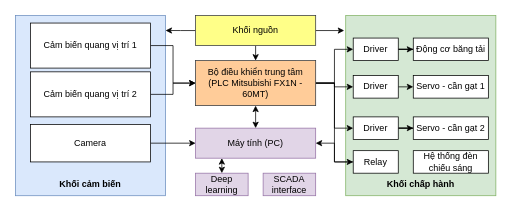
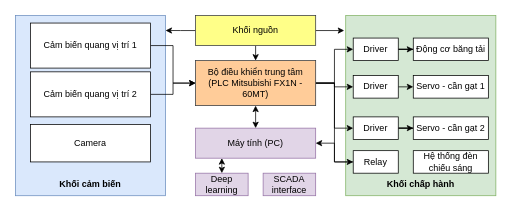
edge "Camera" -> "Máy tính (PC)": removed
